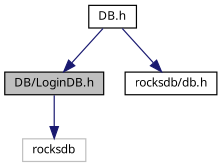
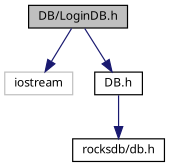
edge "DB.h" -> "DB/LoginDB.h": reversed
node "rocksdb": label "rocksdb" -> "iostream"
